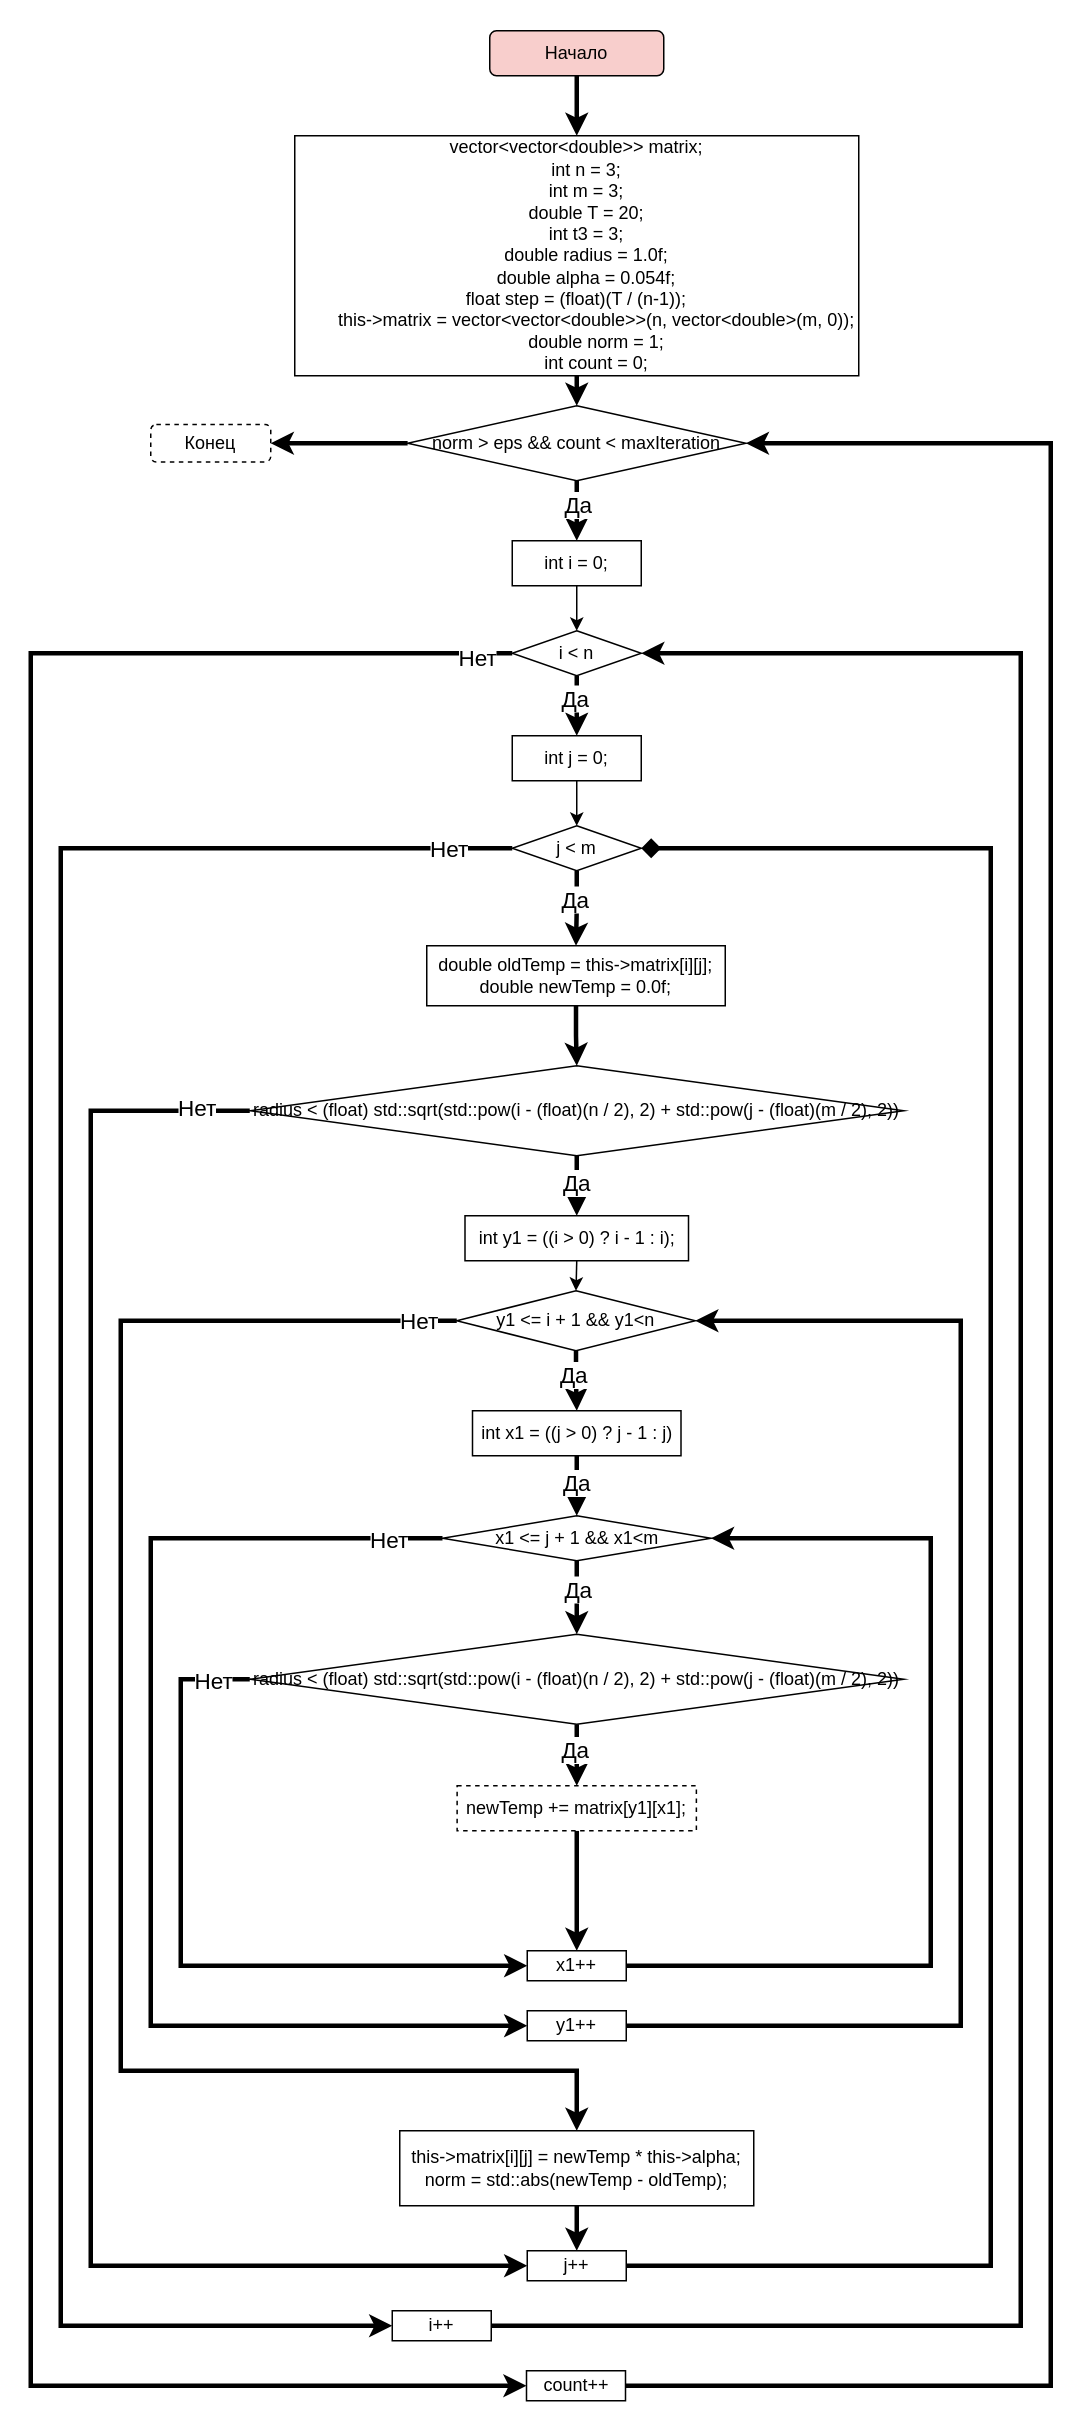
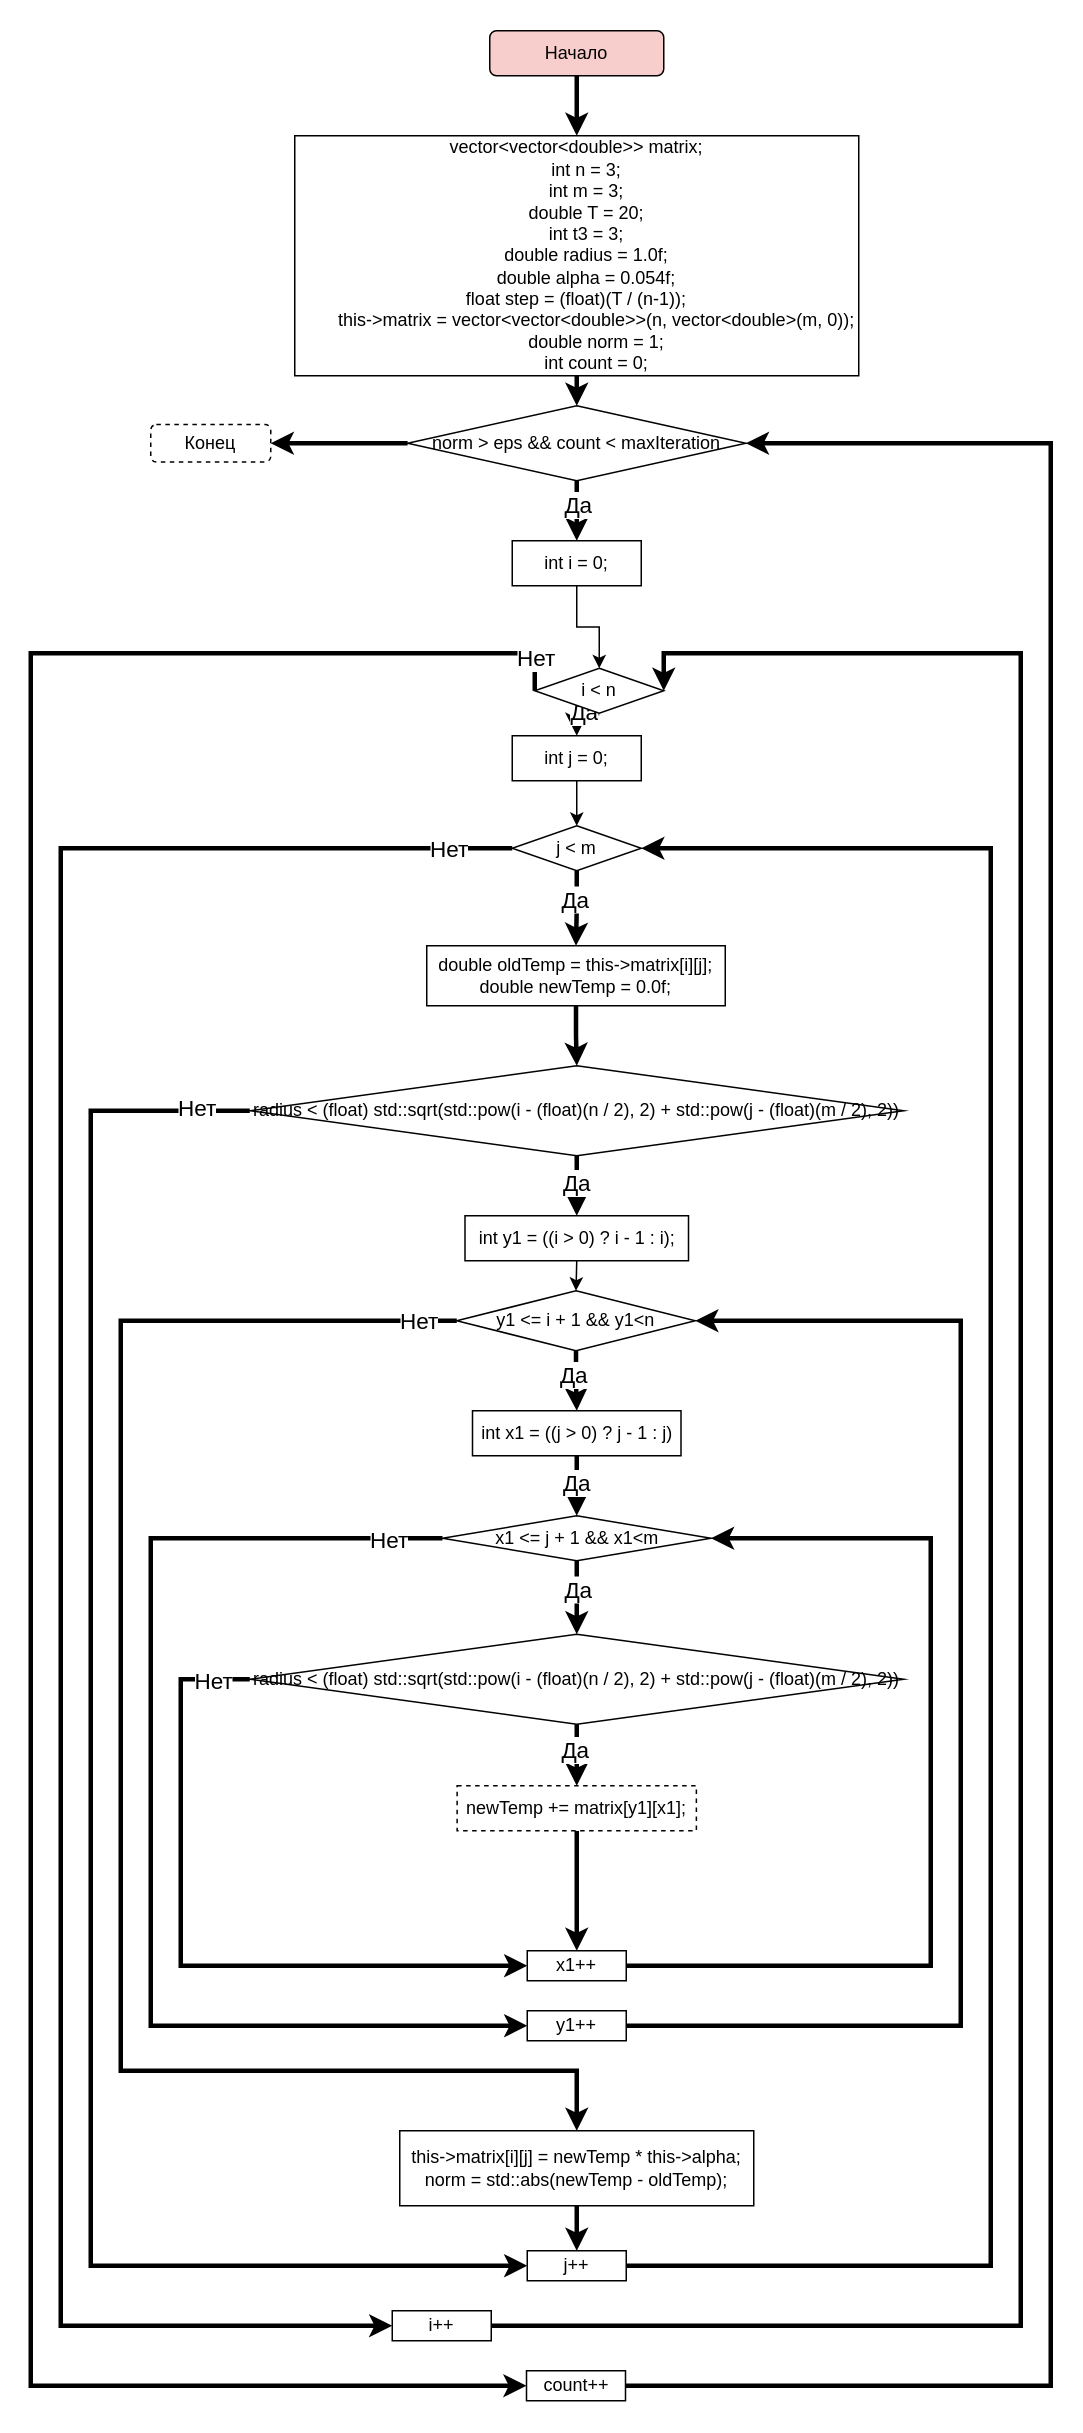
node "i < n": moved (577, 653) -> (599, 691)
edge "j++" -> "j < m": arrowhead diamond -> classic
